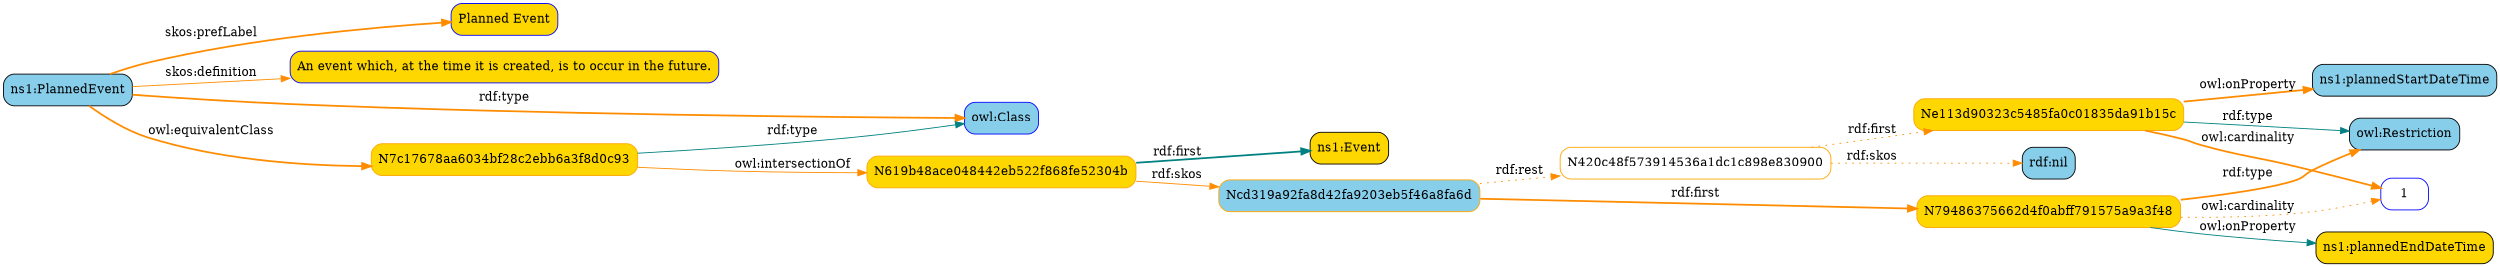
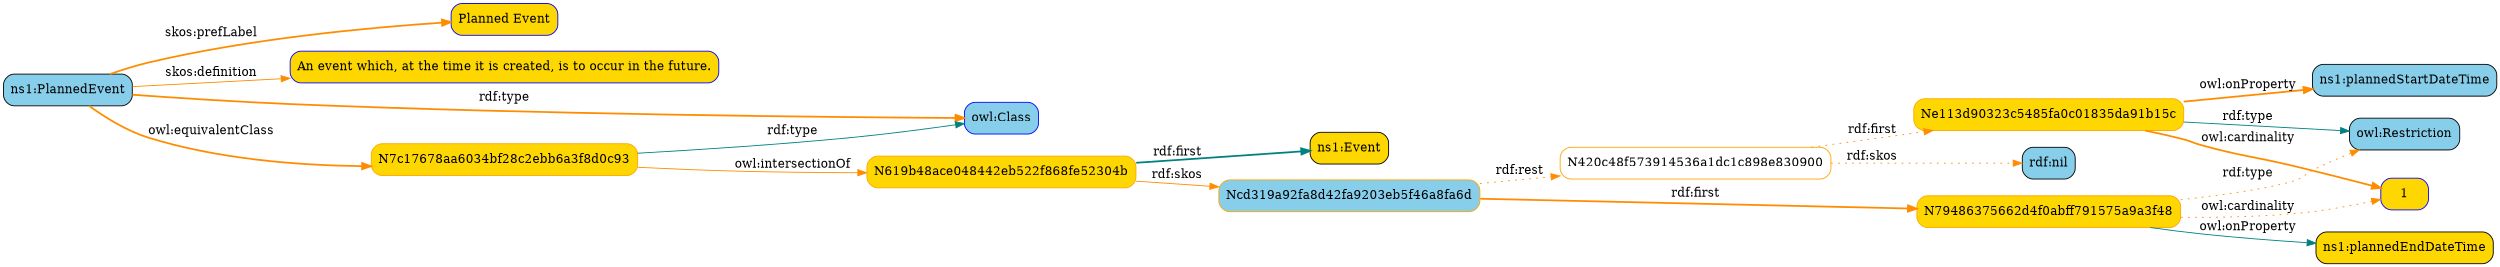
edge "N79486375662d4f0abff791575a9a3f48" -> "owl:Restriction": style bold -> dotted
node "1": fillcolor white -> gold
